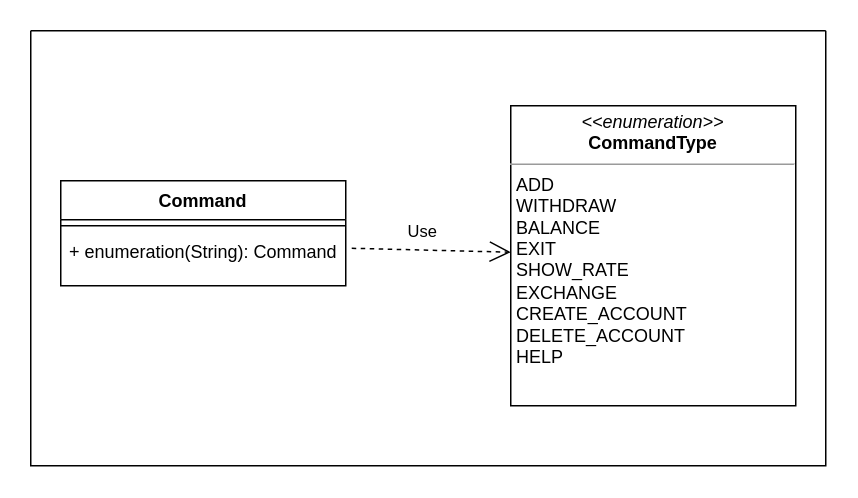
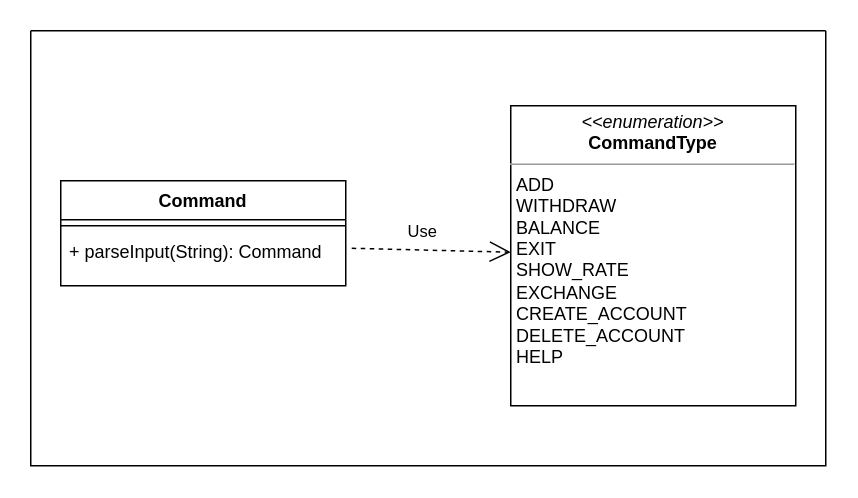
node "+ enumeration(String): Command": label "+ enumeration(String): Command" -> "+ parseInput(String): Command"
